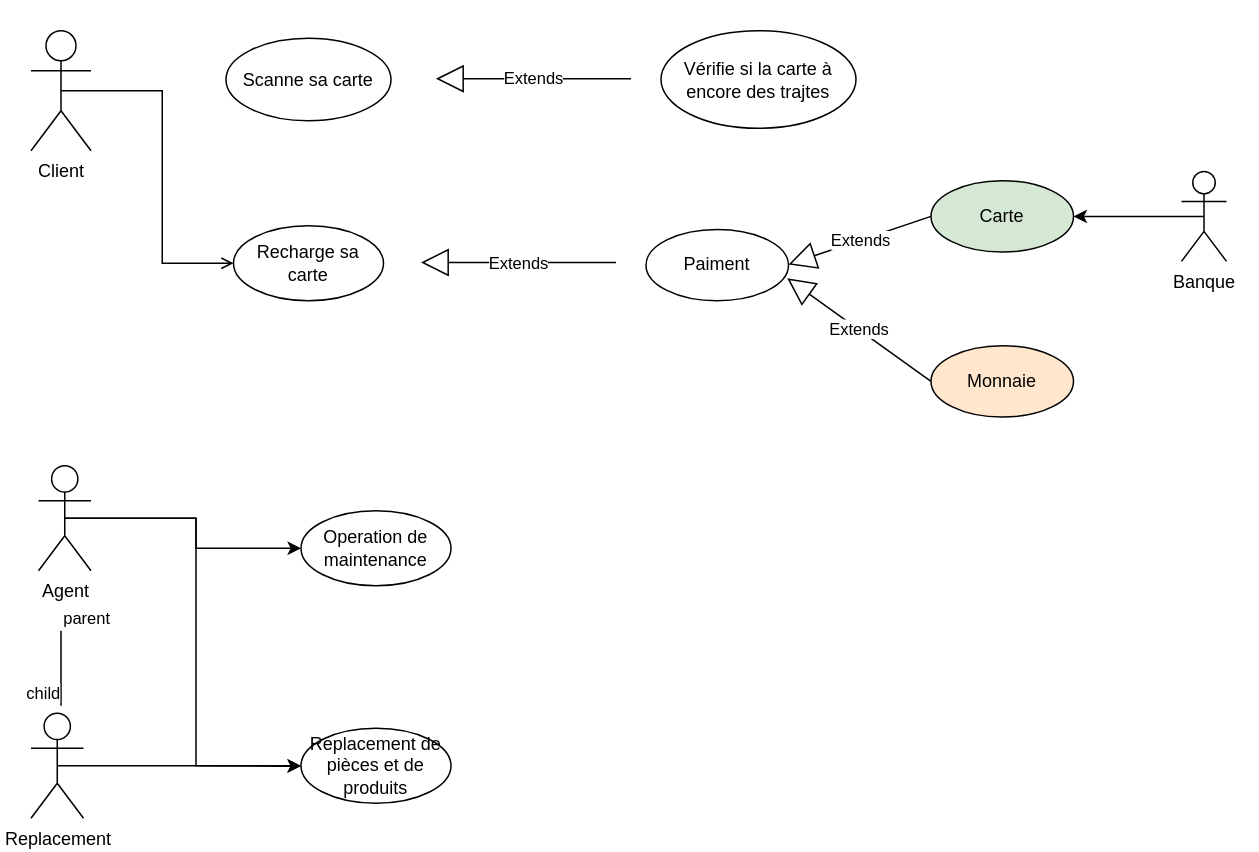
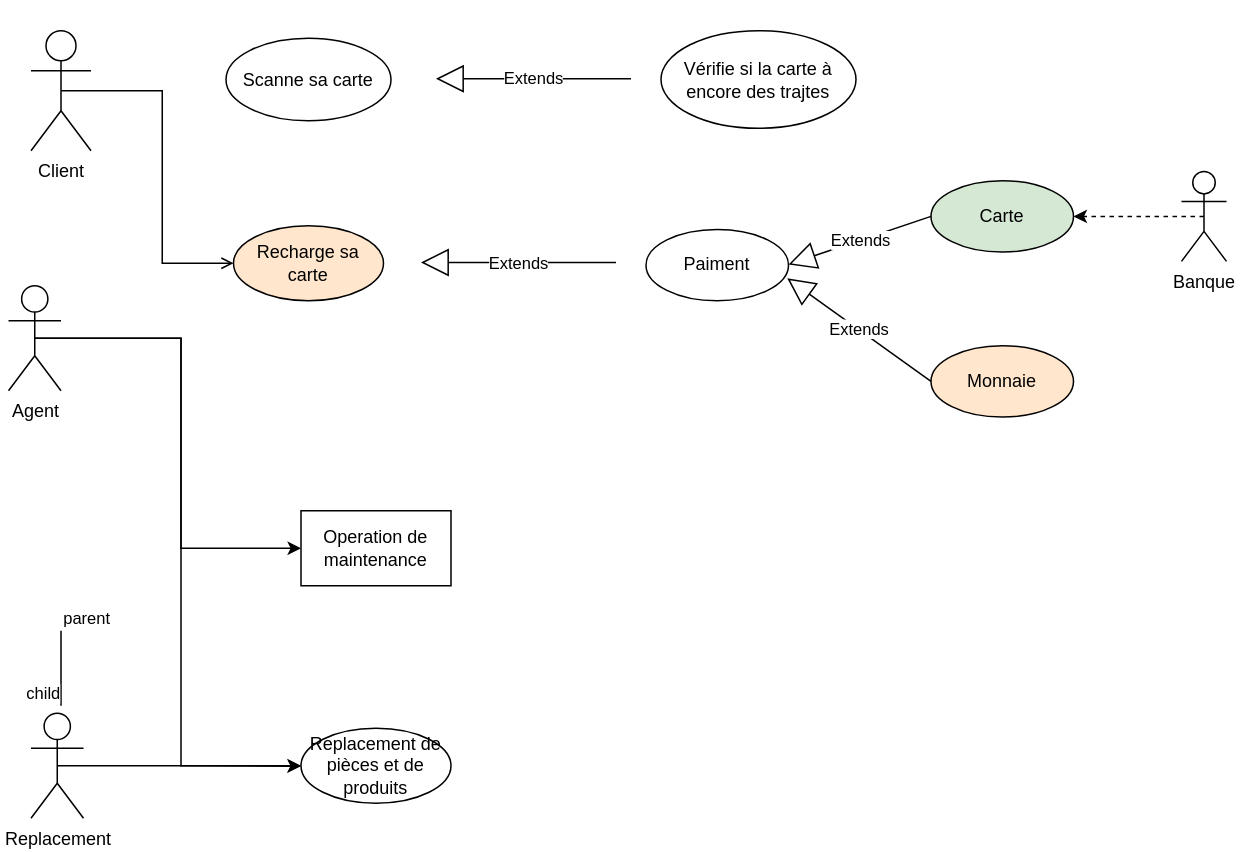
edge "Banque" -> "Carte": style solid -> dashed
node "Recharge sa carte": fillcolor #ffffff -> #ffe6cc
node "Agent": moved (65, 518) -> (35, 338)
node "Operation de maintenance": shape ellipse -> rectangle
